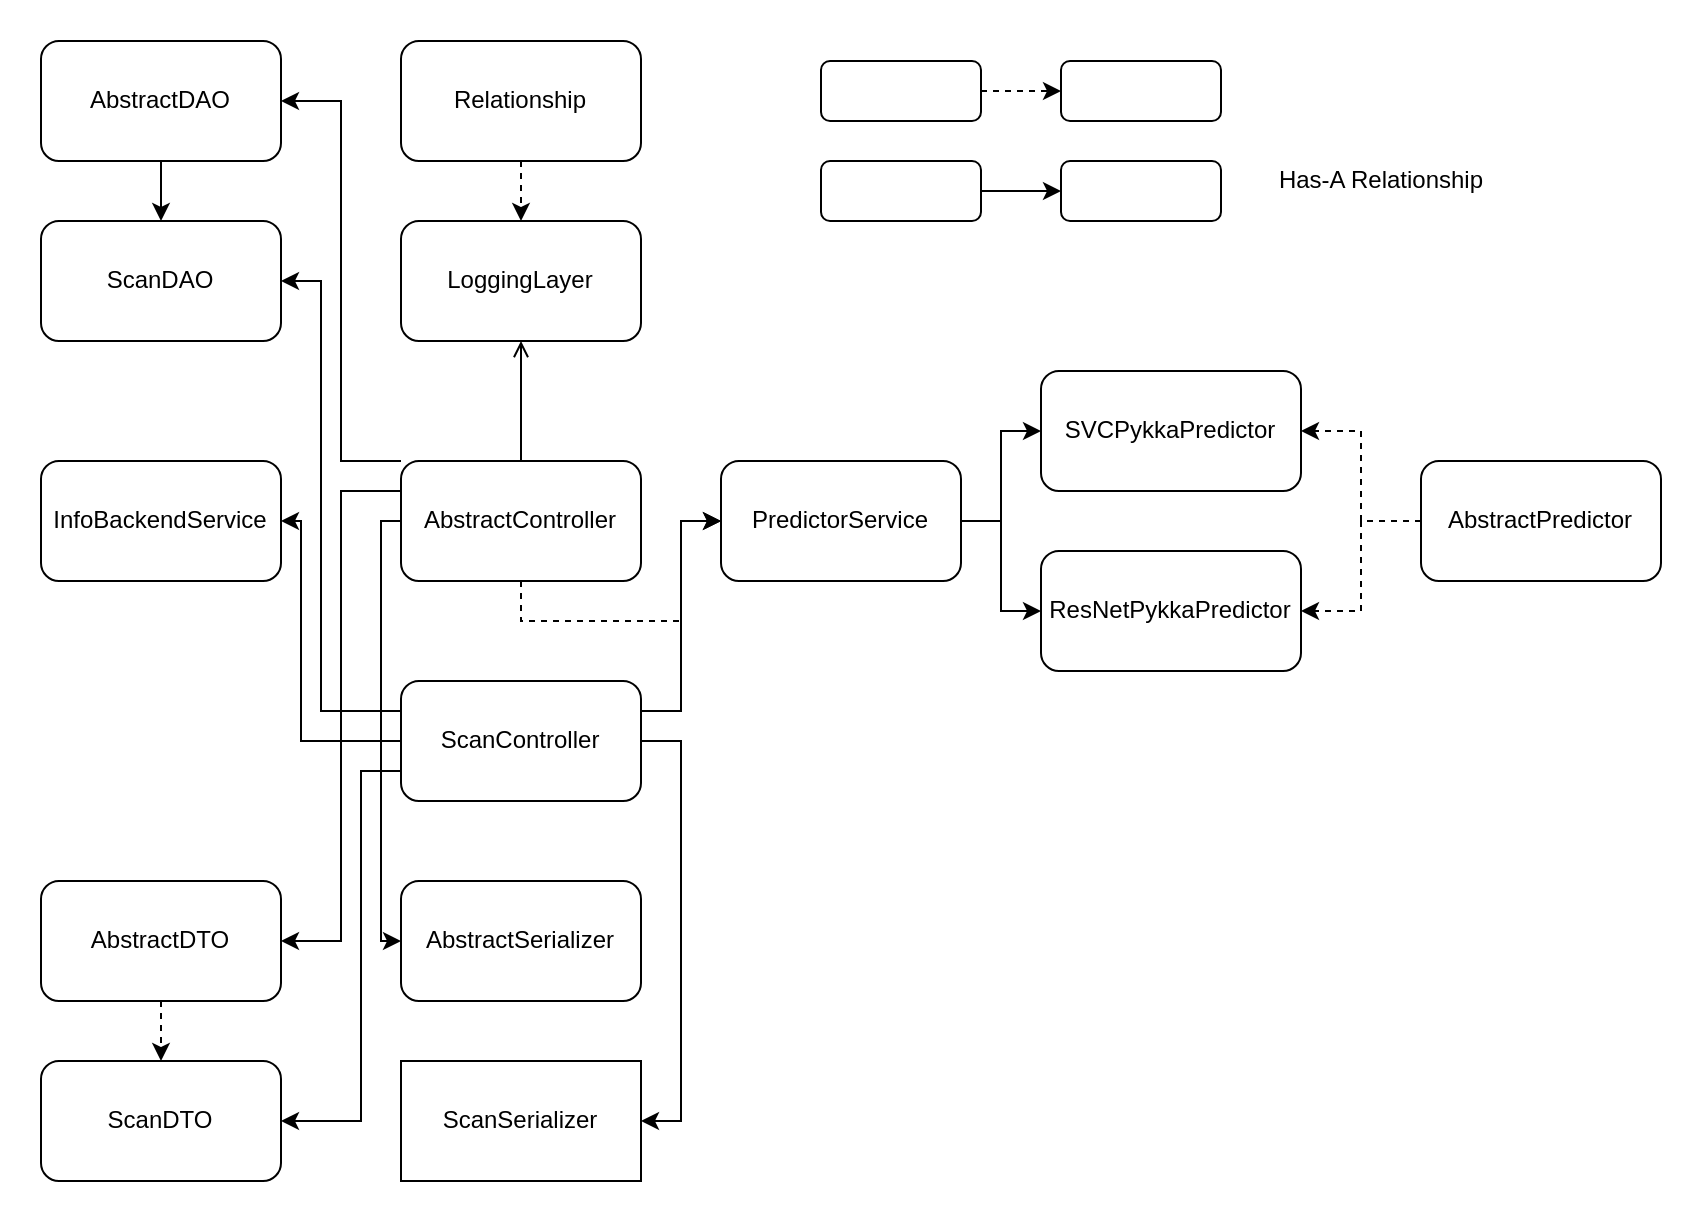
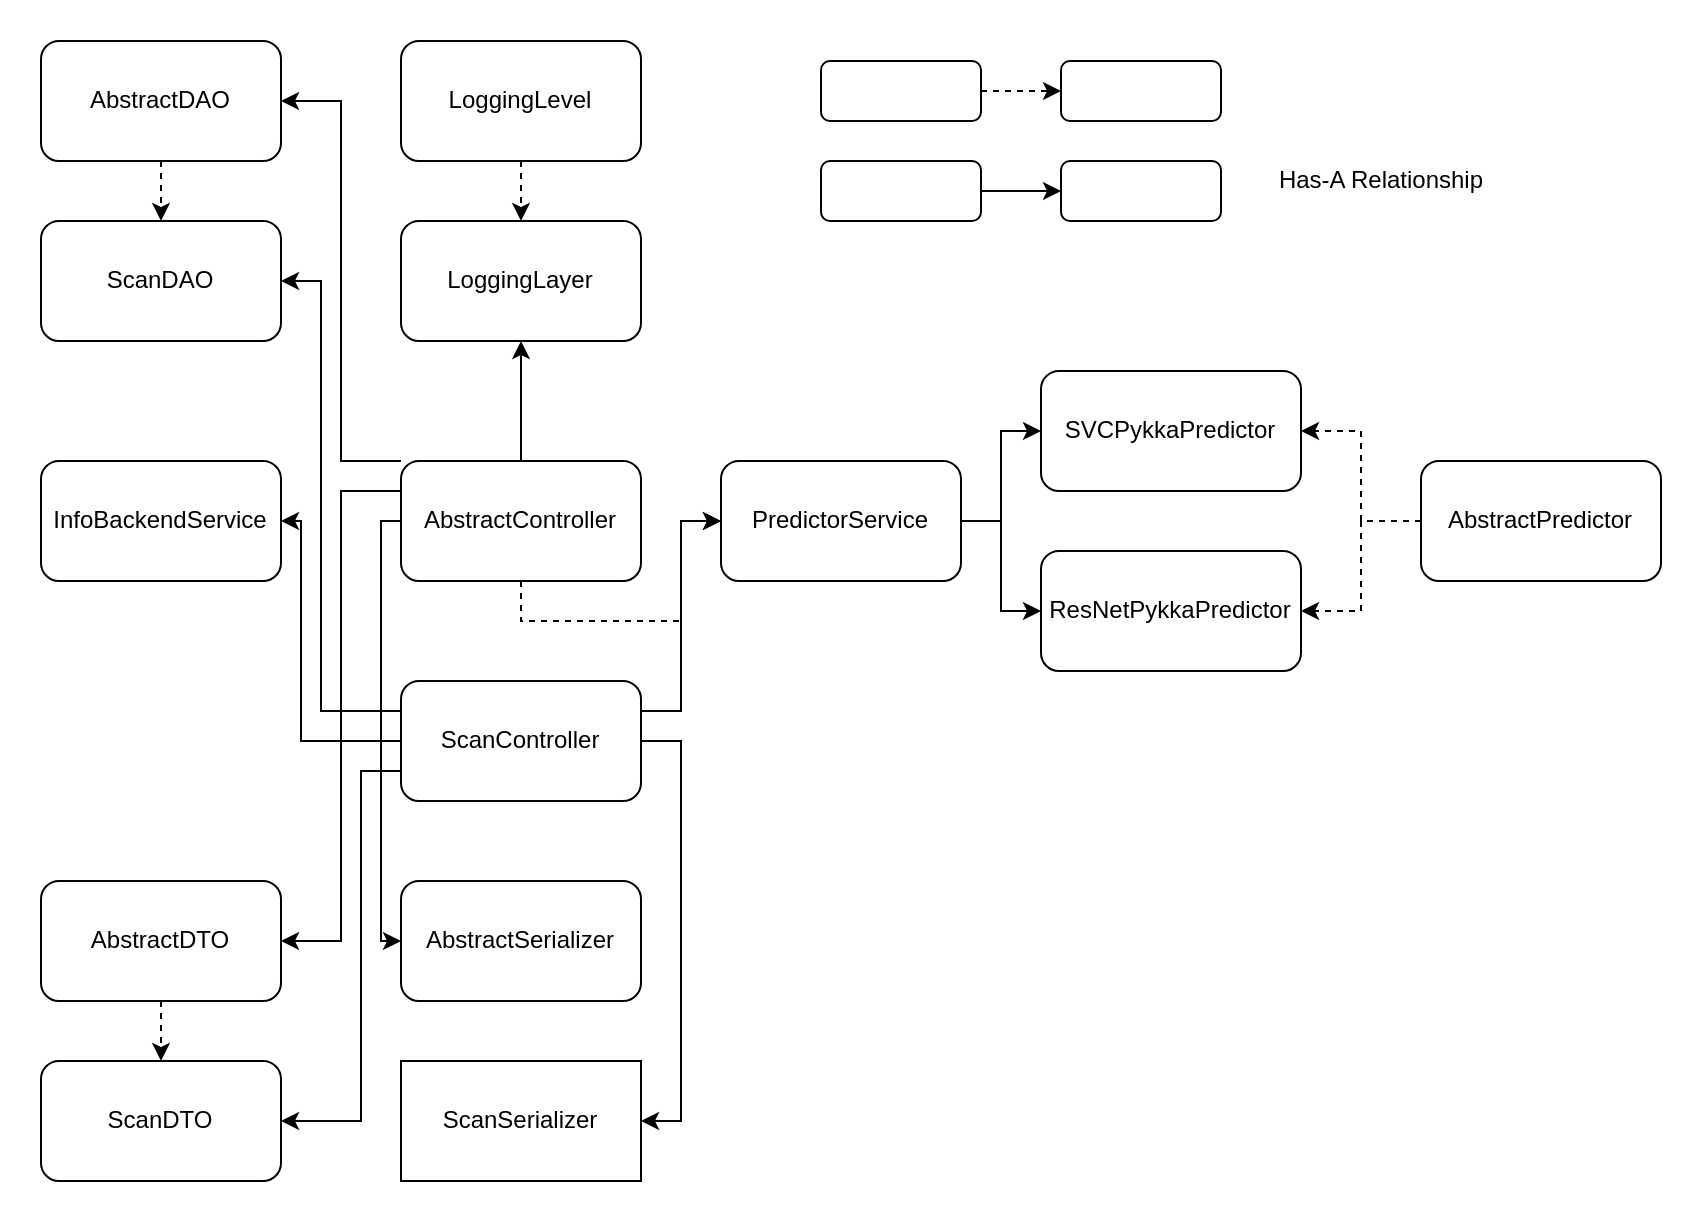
node "Relationship": label "Relationship" -> "LoggingLevel"
edge "AbstractDAO" -> "ScanDAO": style solid -> dashed
edge "AbstractController" -> "LoggingLayer": arrowhead open -> classic
